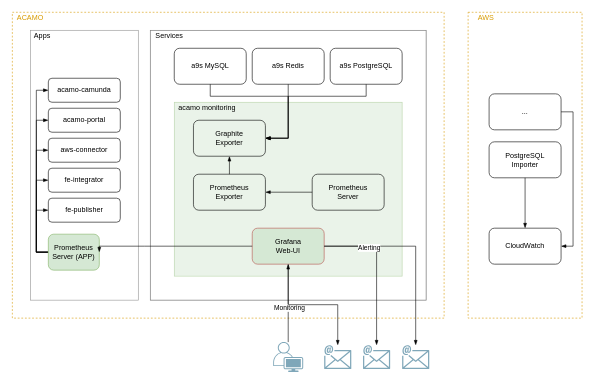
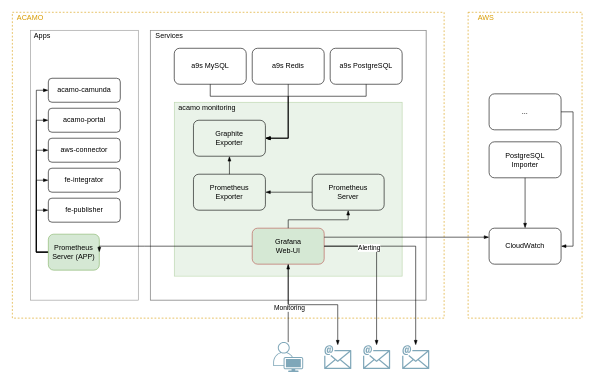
edge "Grafana Web-UI" -> "Prometheus Server": added
edge "Grafana Web-UI" -> "CloudWatch": added
